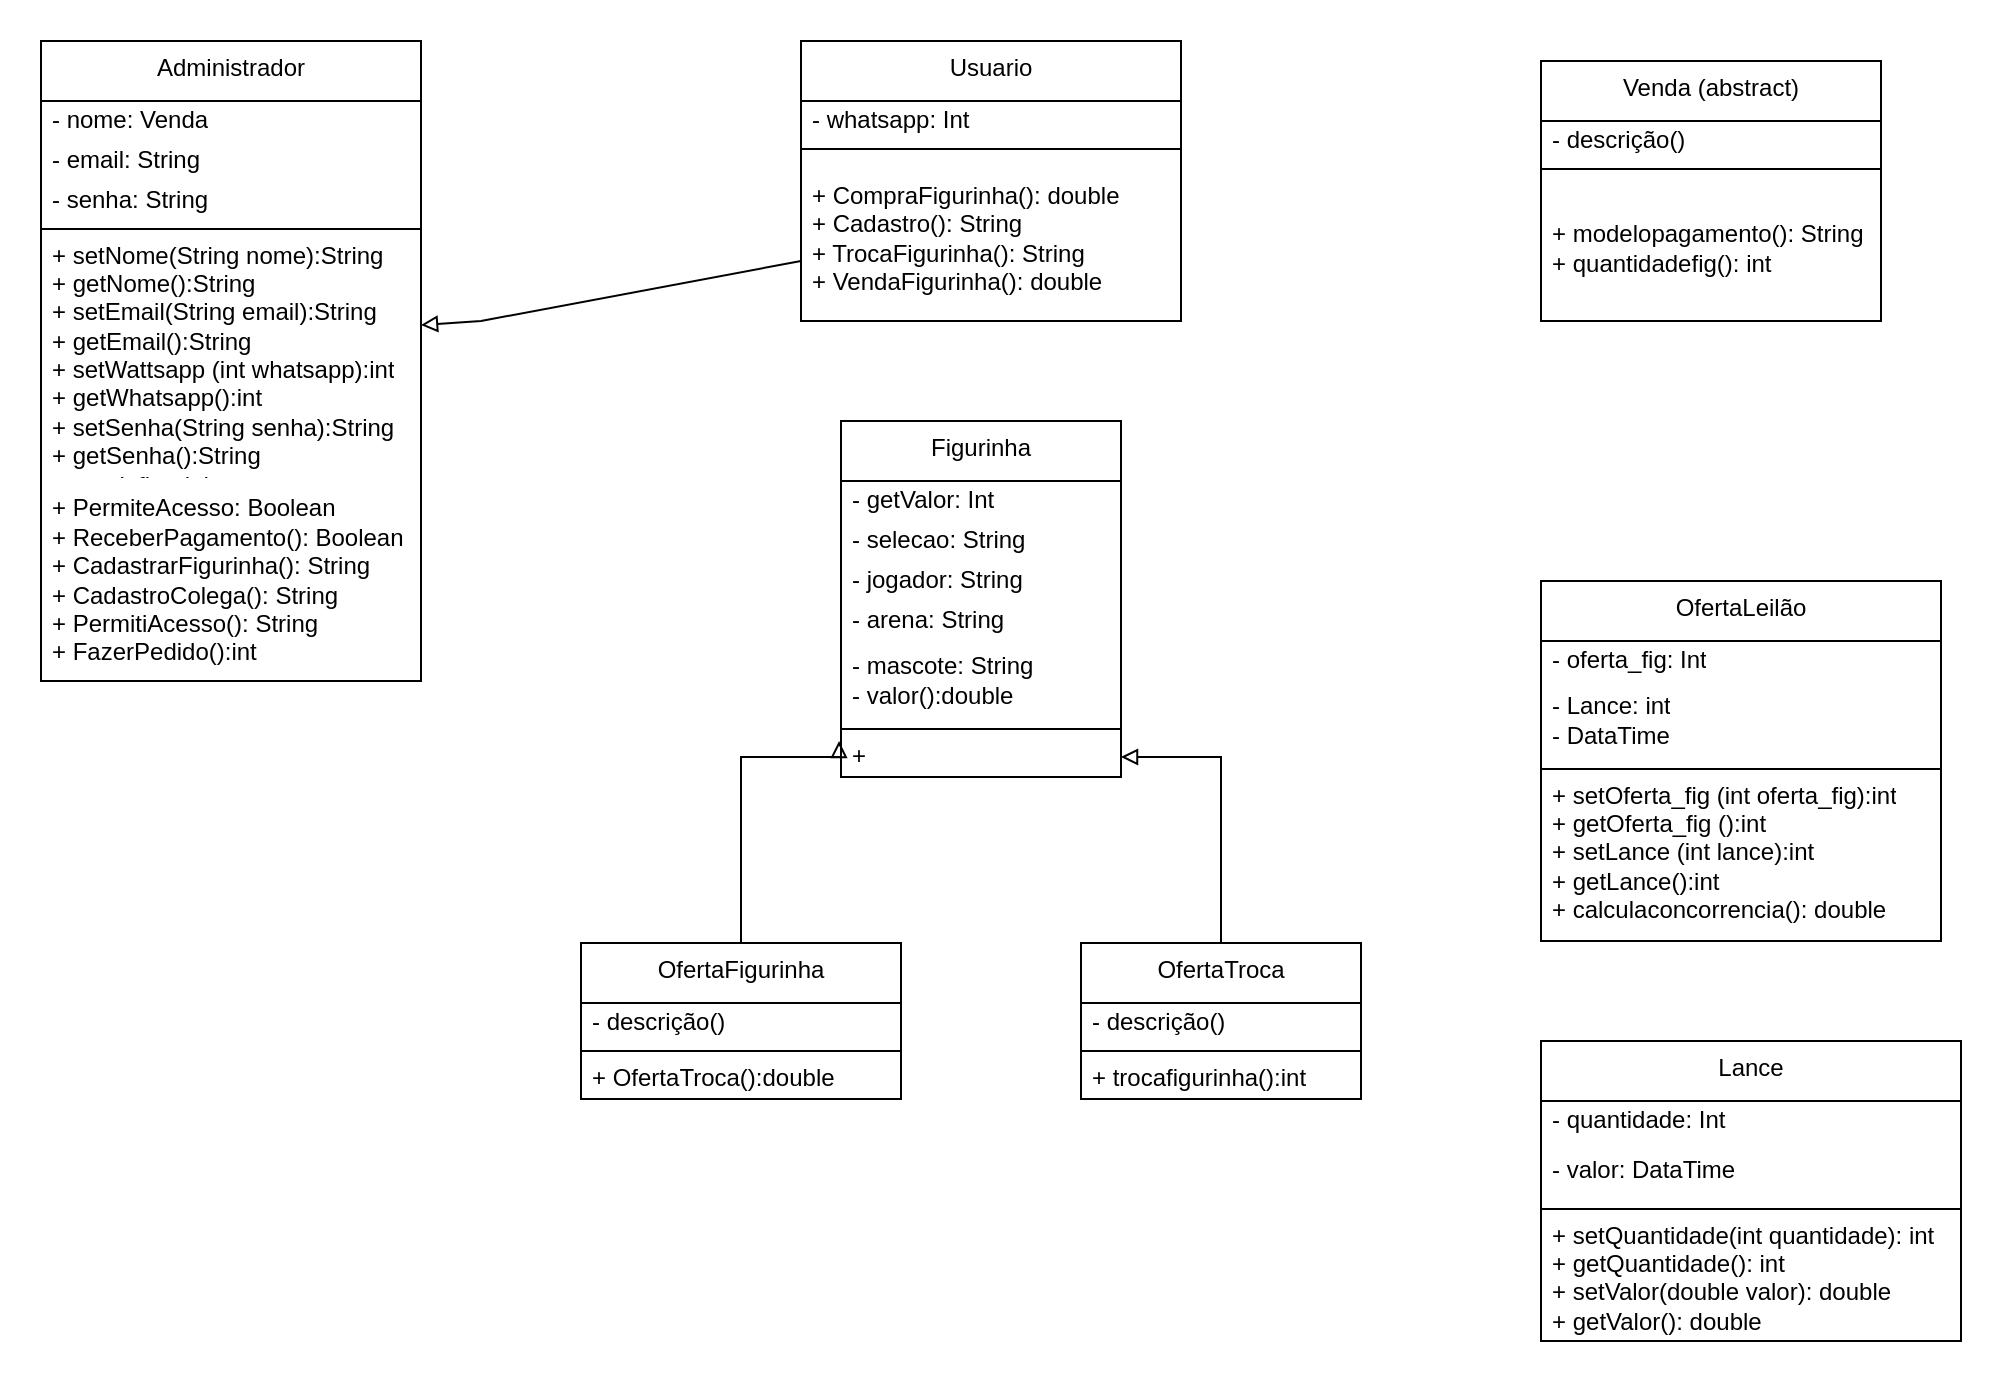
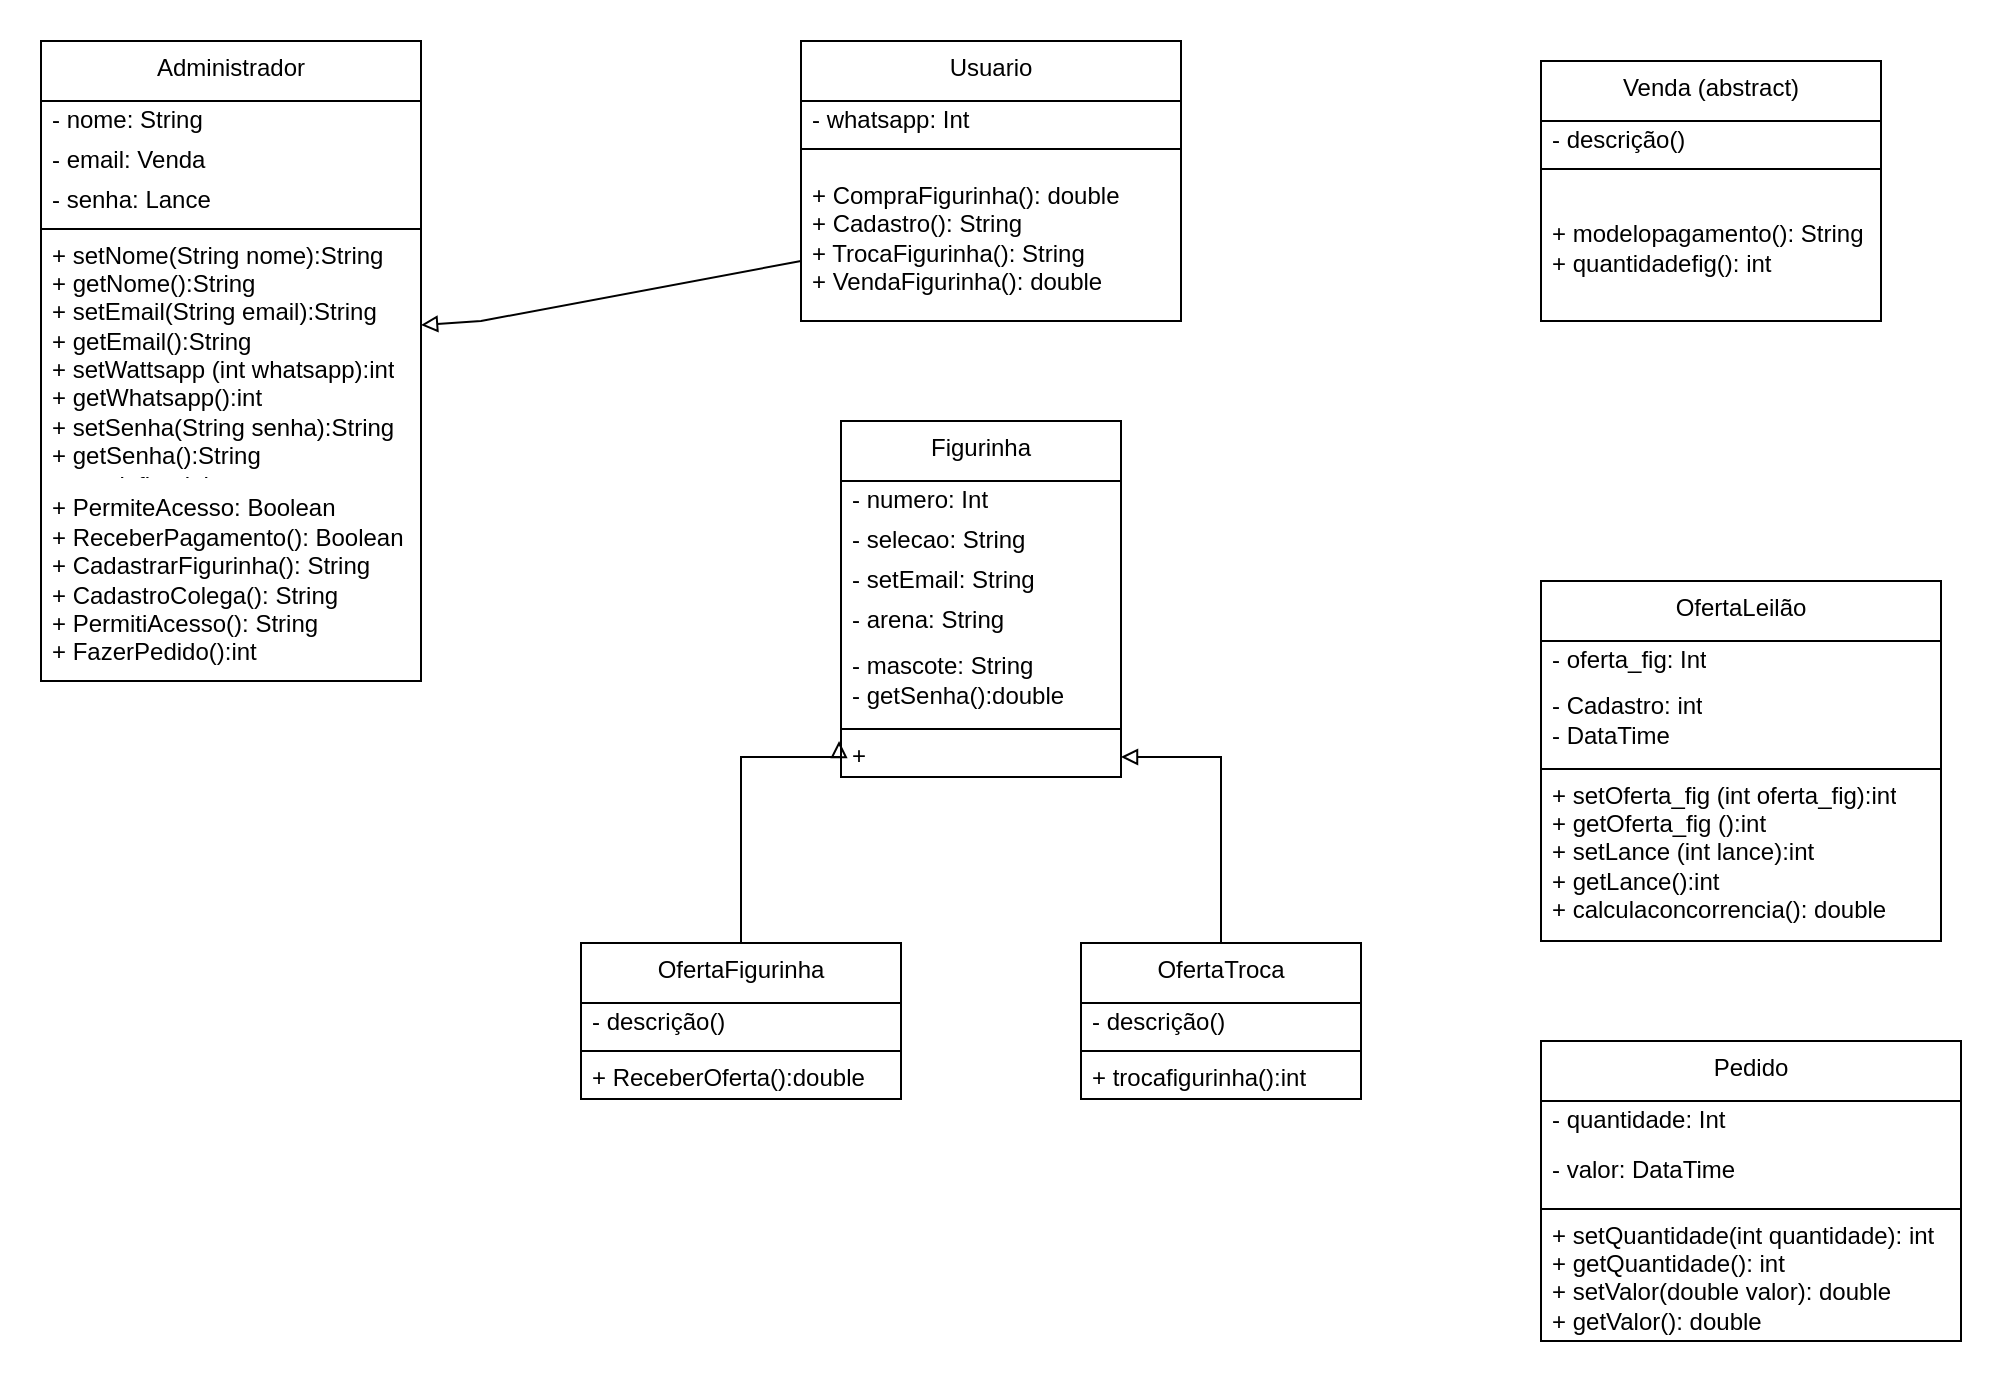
node "- nome: Venda": label "- nome: Venda" -> "- nome: String"
node "- email: String": label "- email: String" -> "- email: Venda"
node "- senha: String": label "- senha: String" -> "- senha: Lance"
node "- getValor: Int": label "- getValor: Int" -> "- numero: Int"
node "- jogador: String": label "- jogador: String" -> "- setEmail: String"
node "- mascote: String - valor():double": label "- mascote: String - valor():double" -> "- mascote: String - getSenha():double"
node "- Lance: int - DataTime": label "- Lance: int - DataTime" -> "- Cadastro: int - DataTime"
node "Lance": label "Lance" -> "Pedido"
node "+ OfertaTroca():double": label "+ OfertaTroca():double" -> "+ ReceberOferta():double"
